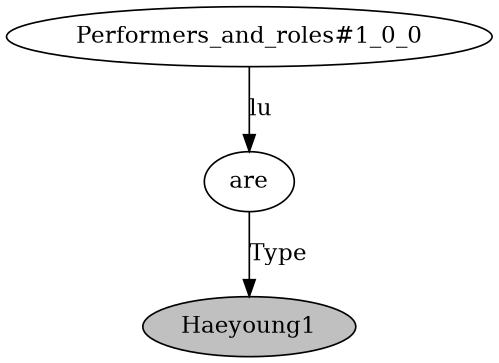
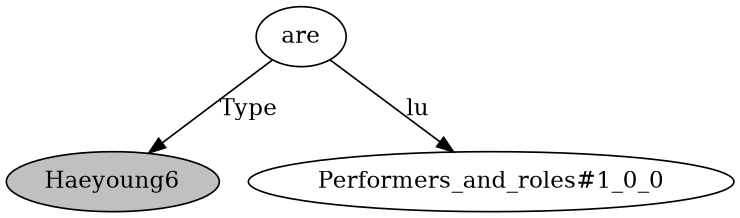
edge "Performers_and_roles#1_0_0" -> "are": reversed
node "Haeyoung1": label "Haeyoung1" -> "Haeyoung6"
